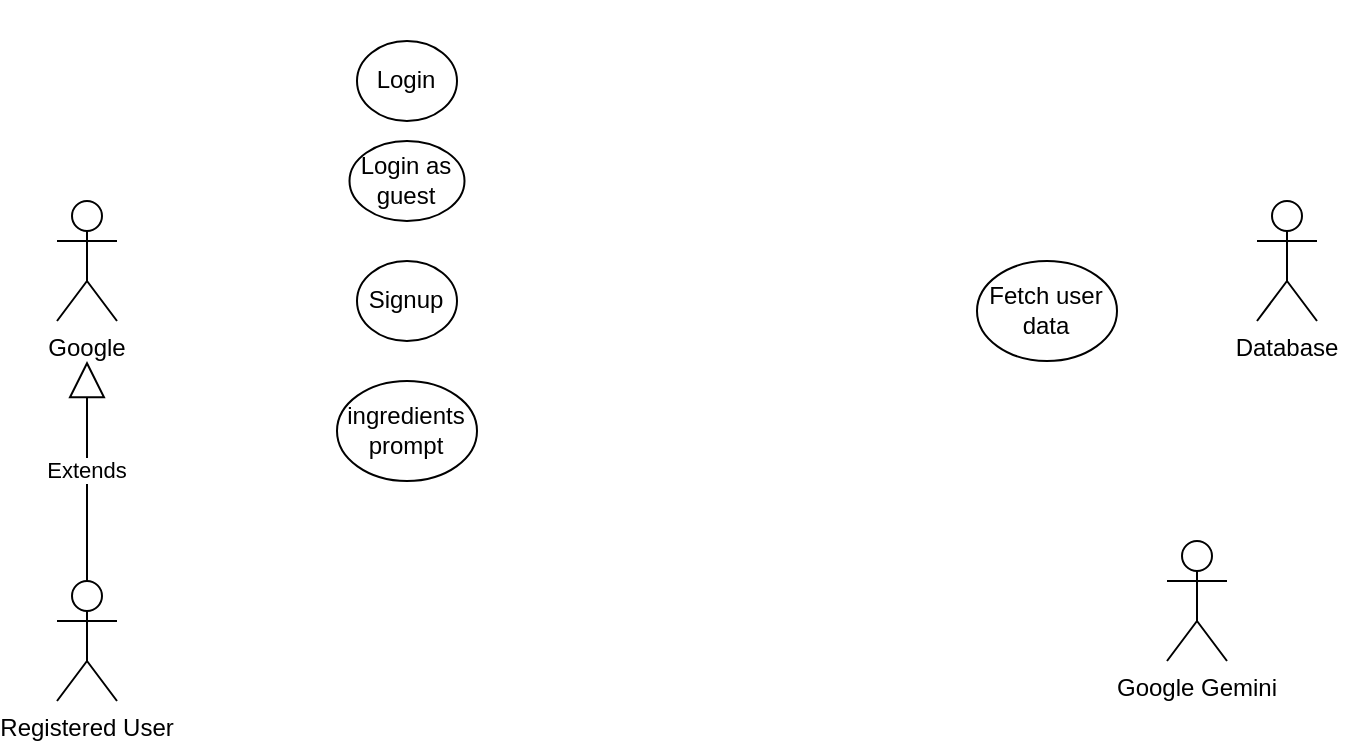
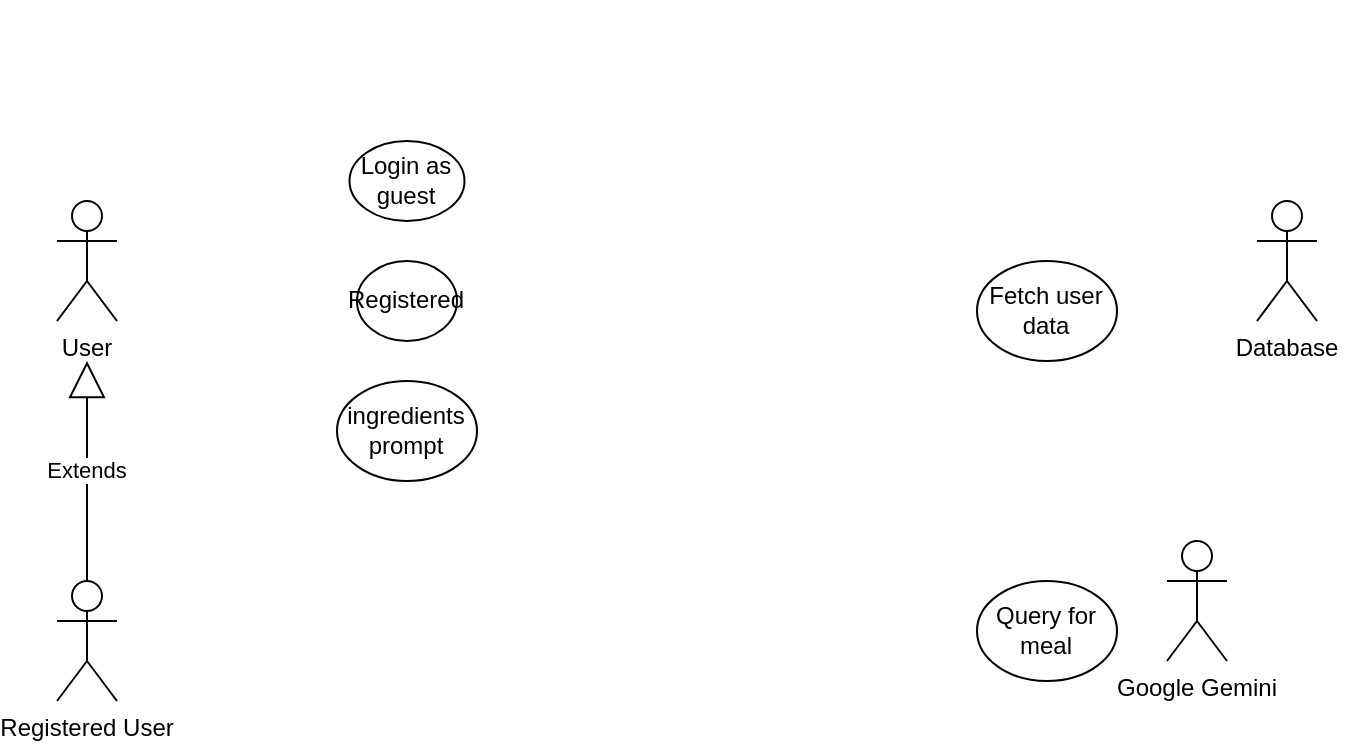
node "Login": removed
node "Signup": label "Signup" -> "Registered"
node "Google": label "Google" -> "User"
node "Query for meal": added
